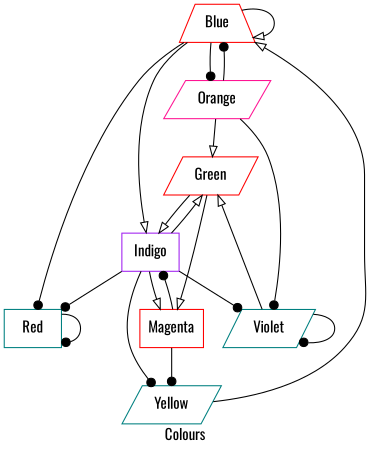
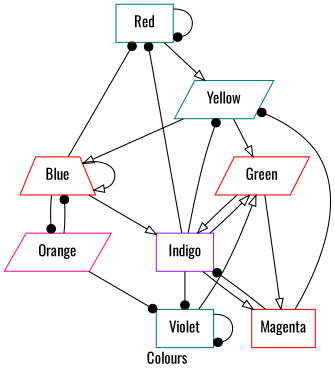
edge "Red" -> "Yellow": added
edge "Orange" -> "Green": now "Yellow" -> "Green"
node "Violet": shape parallelogram -> box
